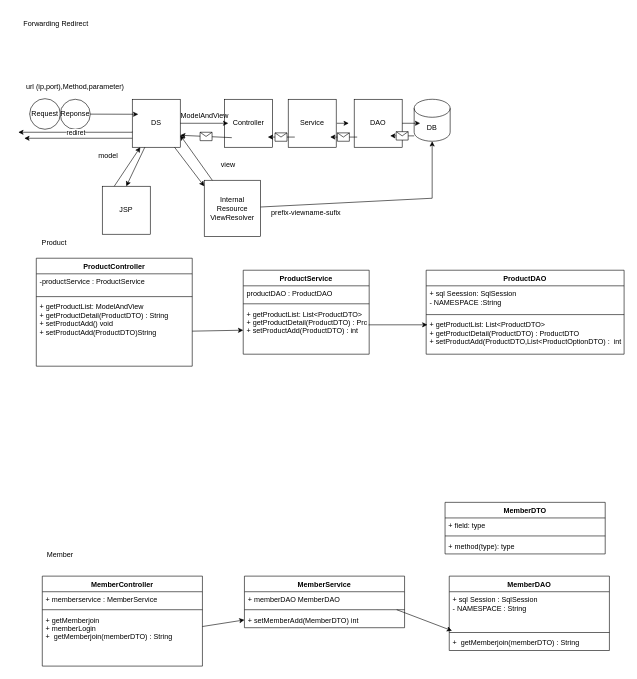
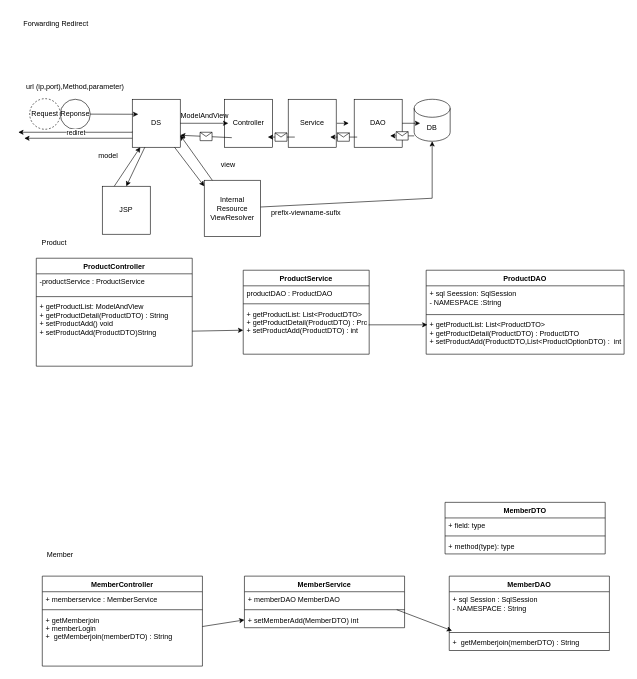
node "Request": style solid -> dashed
